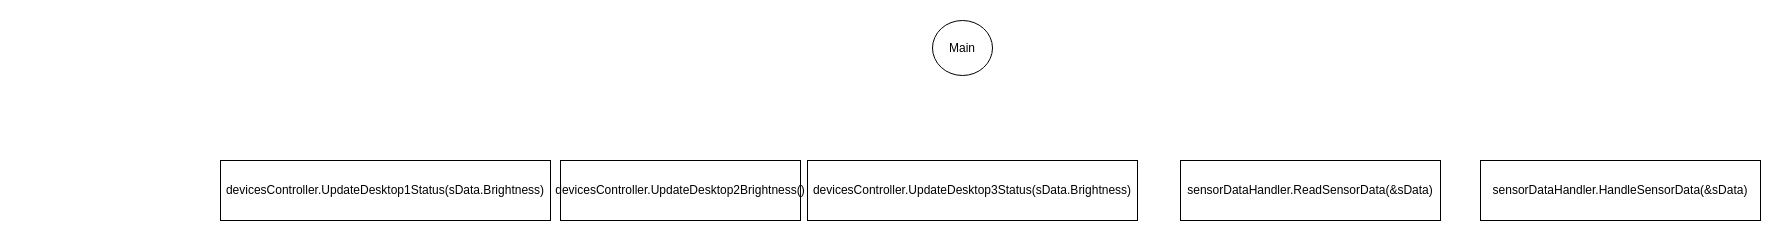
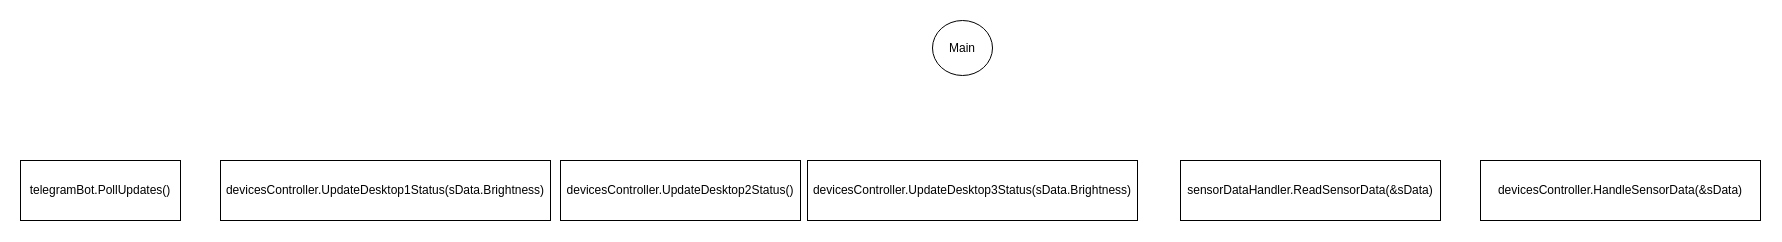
node "telegramBot.PollUpdates()": added
node "devicesController.UpdateDesktop2Brightness()": label "devicesController.UpdateDesktop2Brightness()" -> "devicesController.UpdateDesktop2Status()"
node "sensorDataHandler.HandleSensorData(&sData)": label "sensorDataHandler.HandleSensorData(&sData)" -> "devicesController.HandleSensorData(&sData)"
